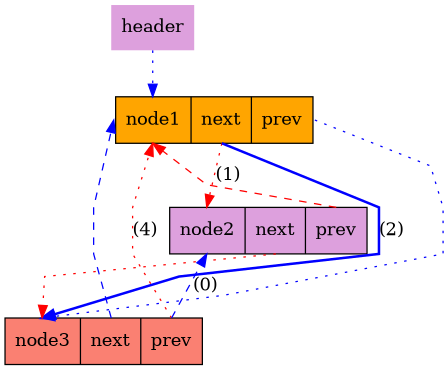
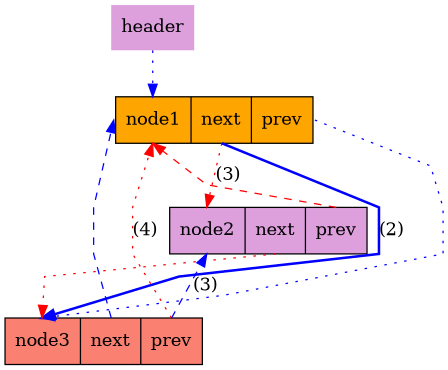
edge "node1" -> "node2": label "(1)" -> "(3)"
edge "node3" -> "node2": label "(0)" -> "(3)"
